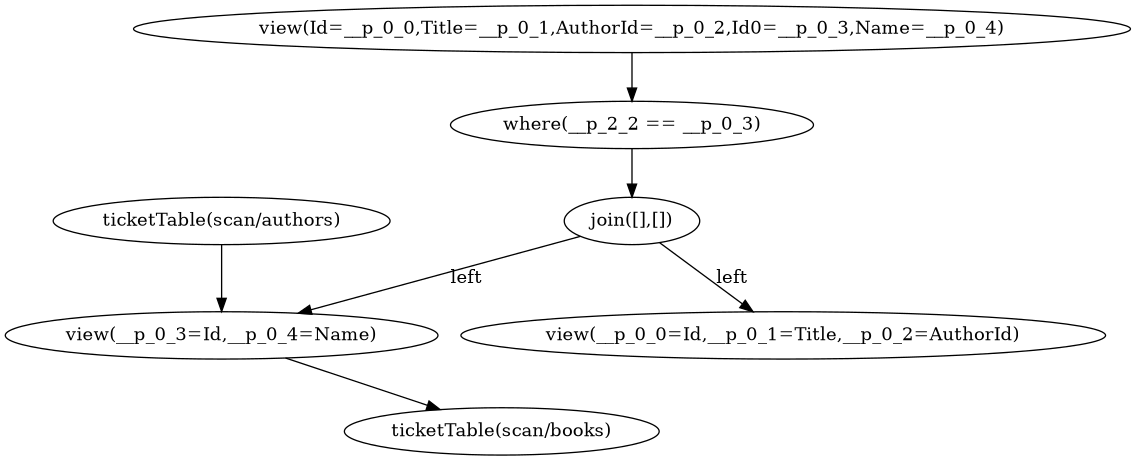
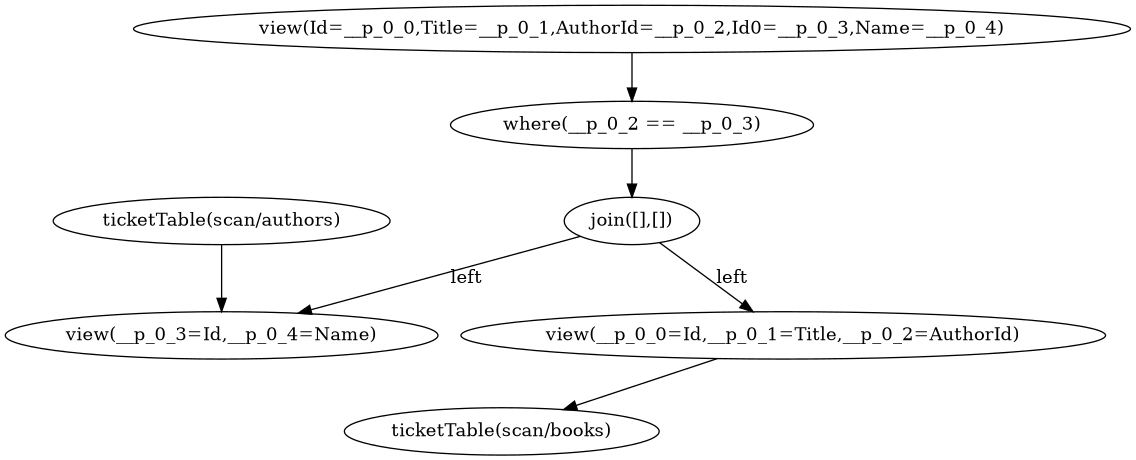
node "where(__p_2_2 == __p_0_3)": label "where(__p_2_2 == __p_0_3)" -> "where(__p_0_2 == __p_0_3)"
edge "view(__p_0_3=Id,__p_0_4=Name)" -> "ticketTable(scan/books)": now "view(__p_0_0=Id,__p_0_1=Title,__p_0_2=AuthorId)" -> "ticketTable(scan/books)"
